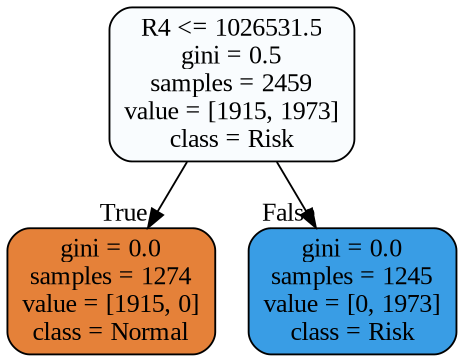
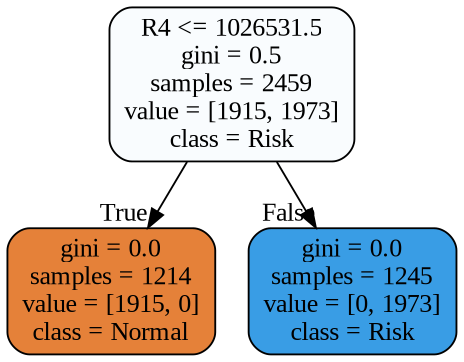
node "gini = 0.0 samples = 1274 value = [1915, 0] class = Normal": label "gini = 0.0 samples = 1274 value = [1915, 0] class = Normal" -> "gini = 0.0 samples = 1214 value = [1915, 0] class = Normal"
